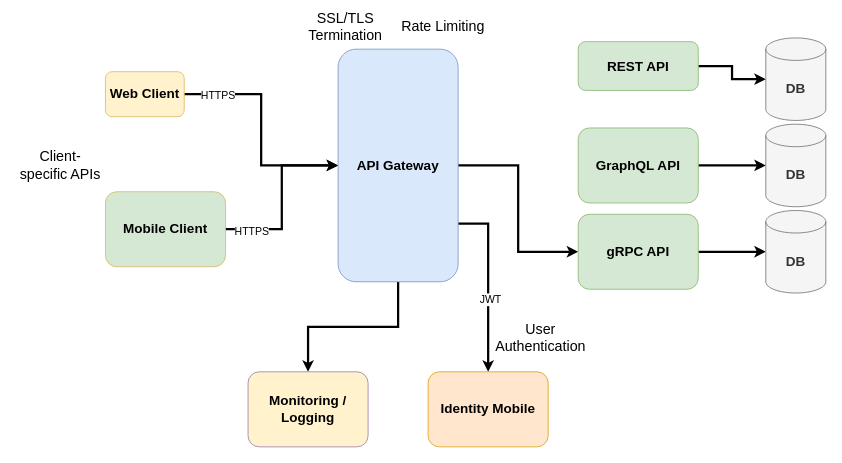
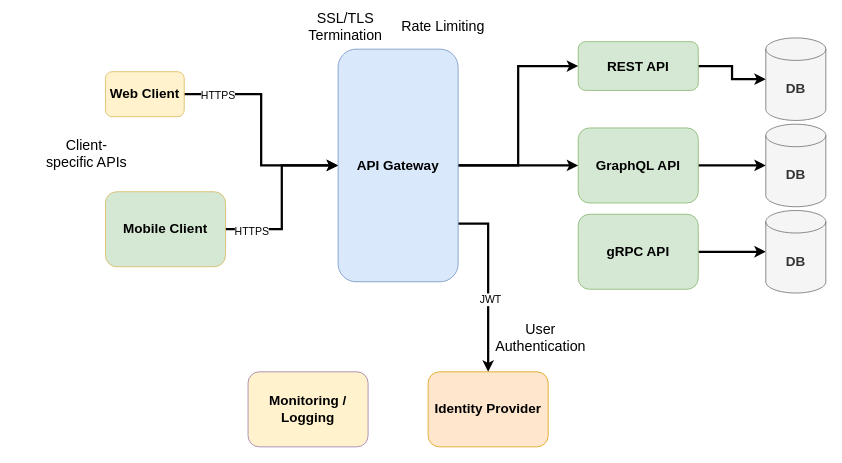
node "Client-specific APIs": moved (60, 165) -> (87, 154)
edge "API Gateway" -> "gRPC API": now "API Gateway" -> "REST API"
edge "API Gateway" -> "Monitoring / Logging": now "API Gateway" -> "GraphQL API"
node "Identity Mobile": label "Identity Mobile" -> "Identity Provider"
